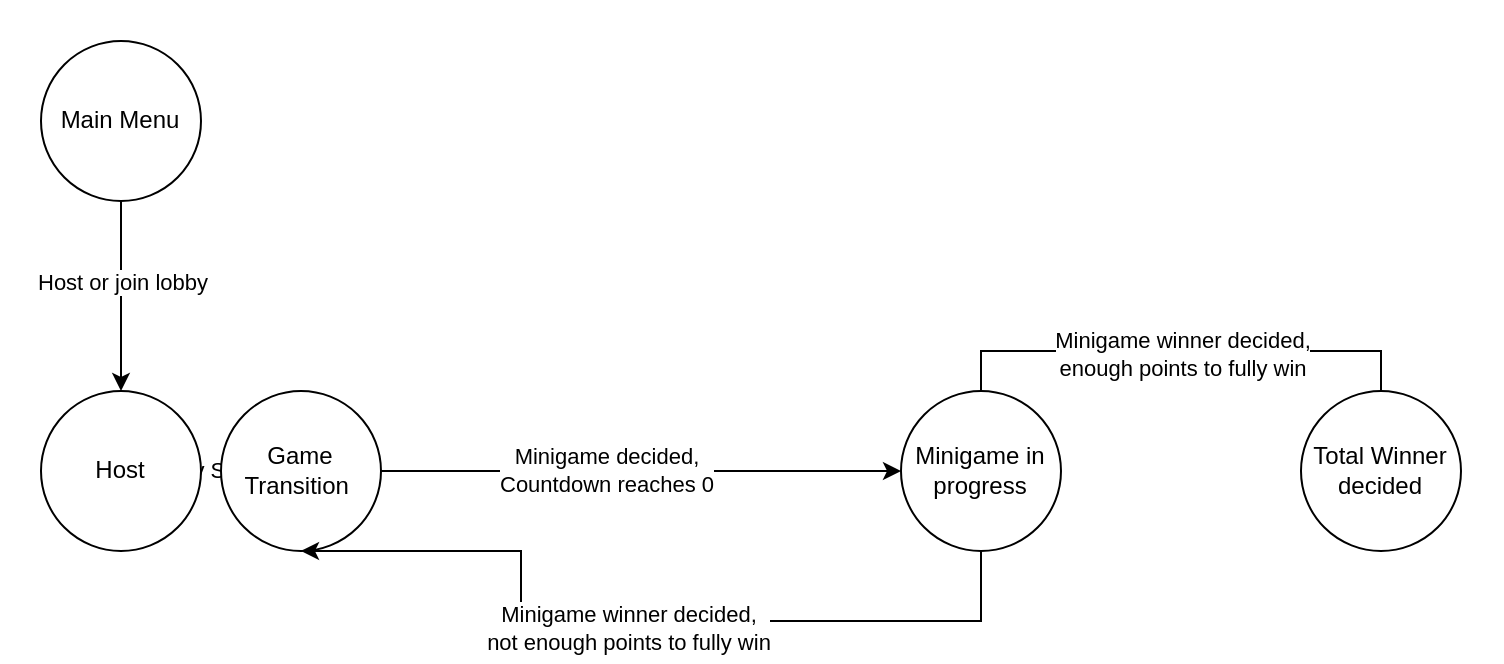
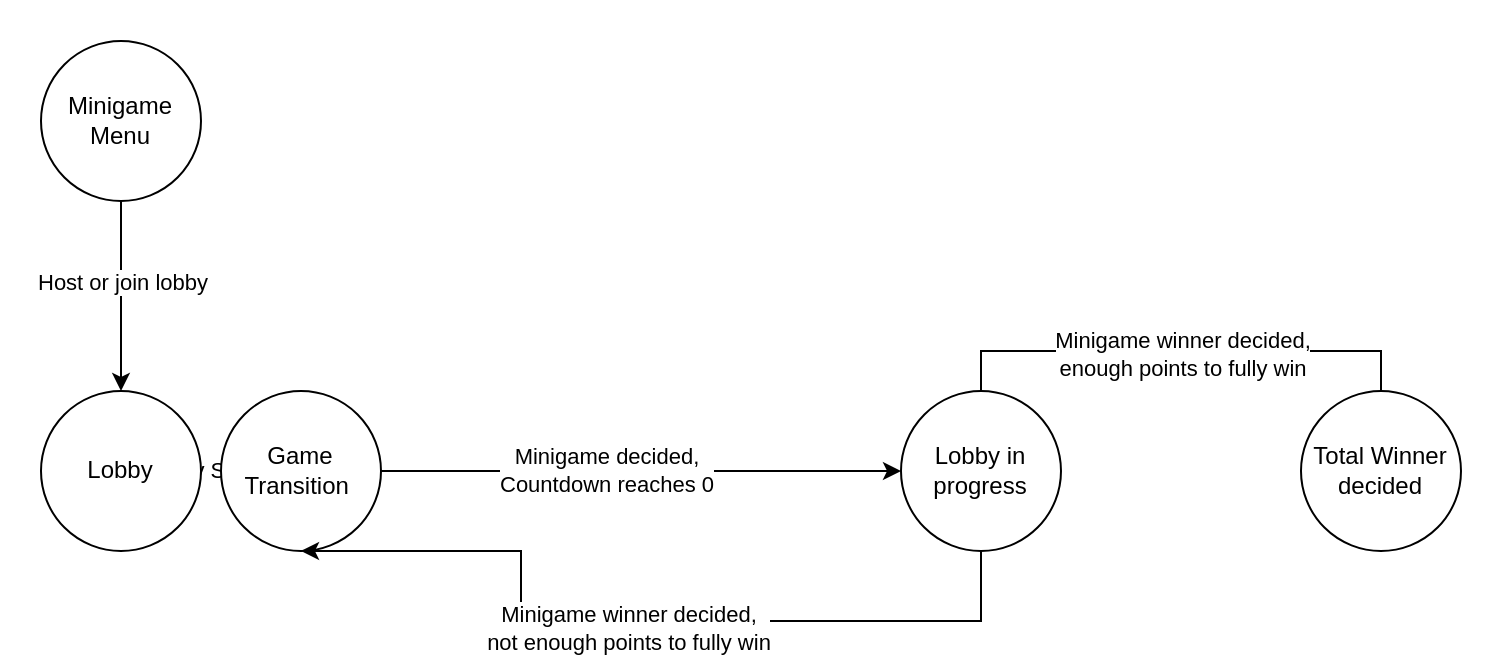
node "Main Menu": label "Main Menu" -> "Minigame Menu"
node "Host": label "Host" -> "Lobby"
node "Minigame in progress": label "Minigame in progress" -> "Lobby in progress"
